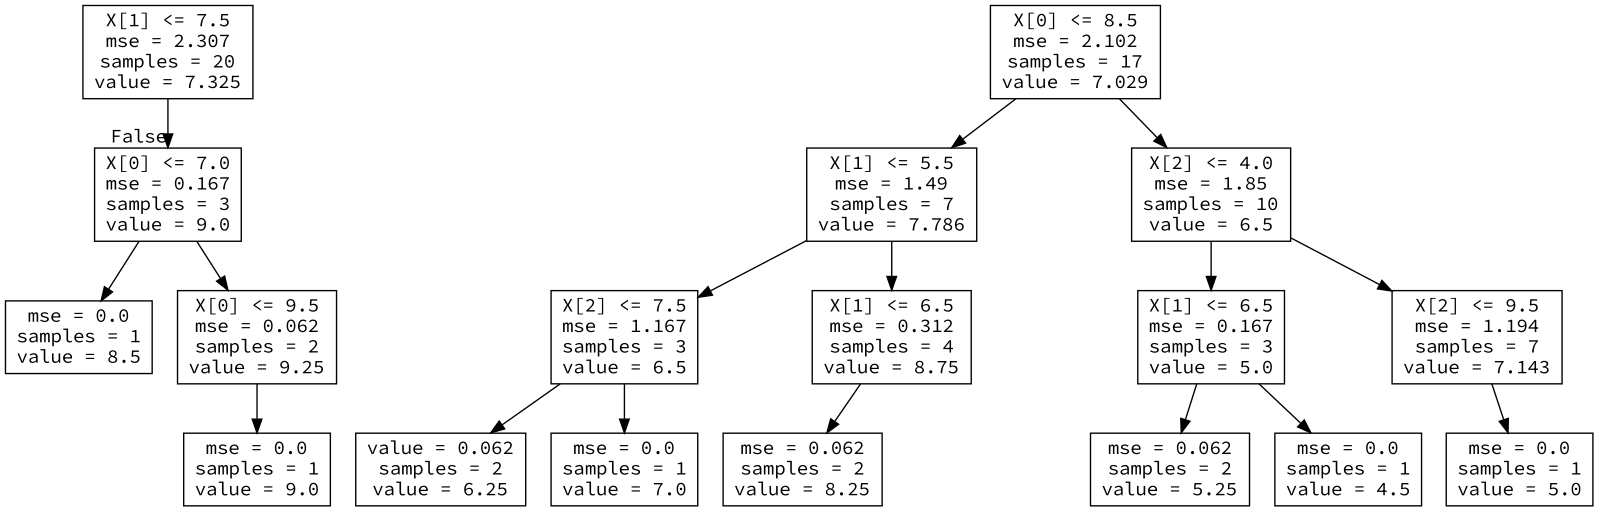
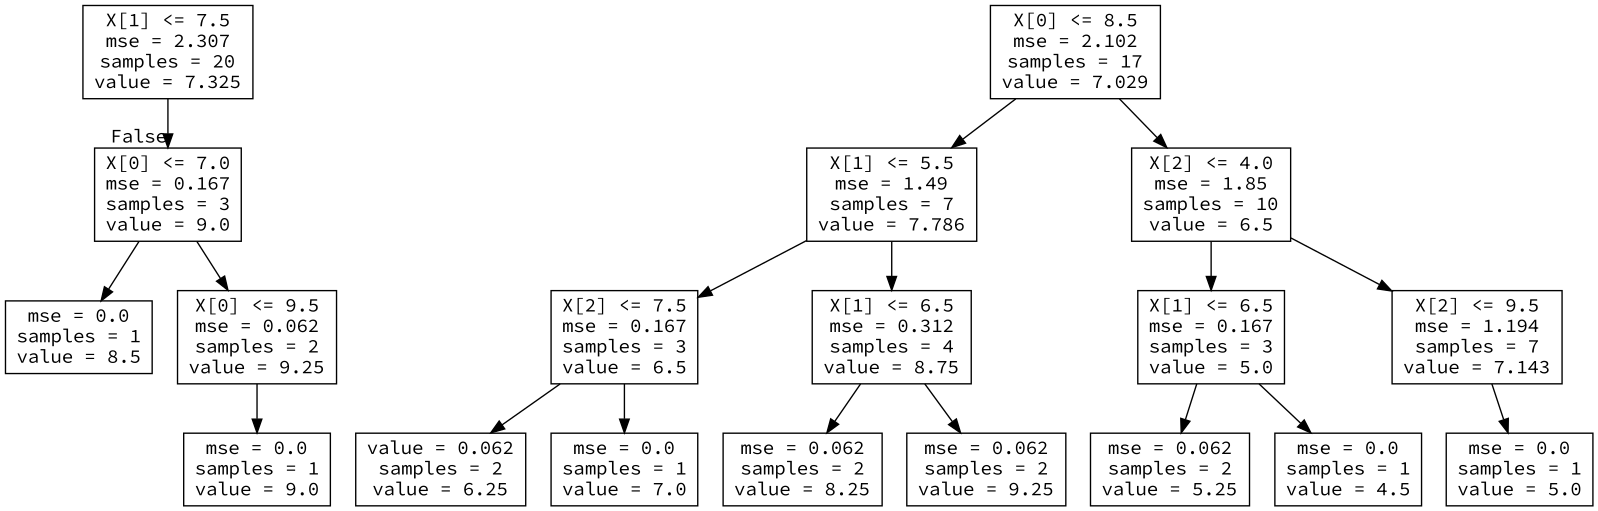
node "X[2] <= 7.5 mse = 1.167 samples = 3 value = 6.5": label "X[2] <= 7.5 mse = 1.167 samples = 3 value = 6.5" -> "X[2] <= 7.5 mse = 0.167 samples = 3 value = 6.5"
node "mse = 0.062 samples = 2 value = 9.25": added
